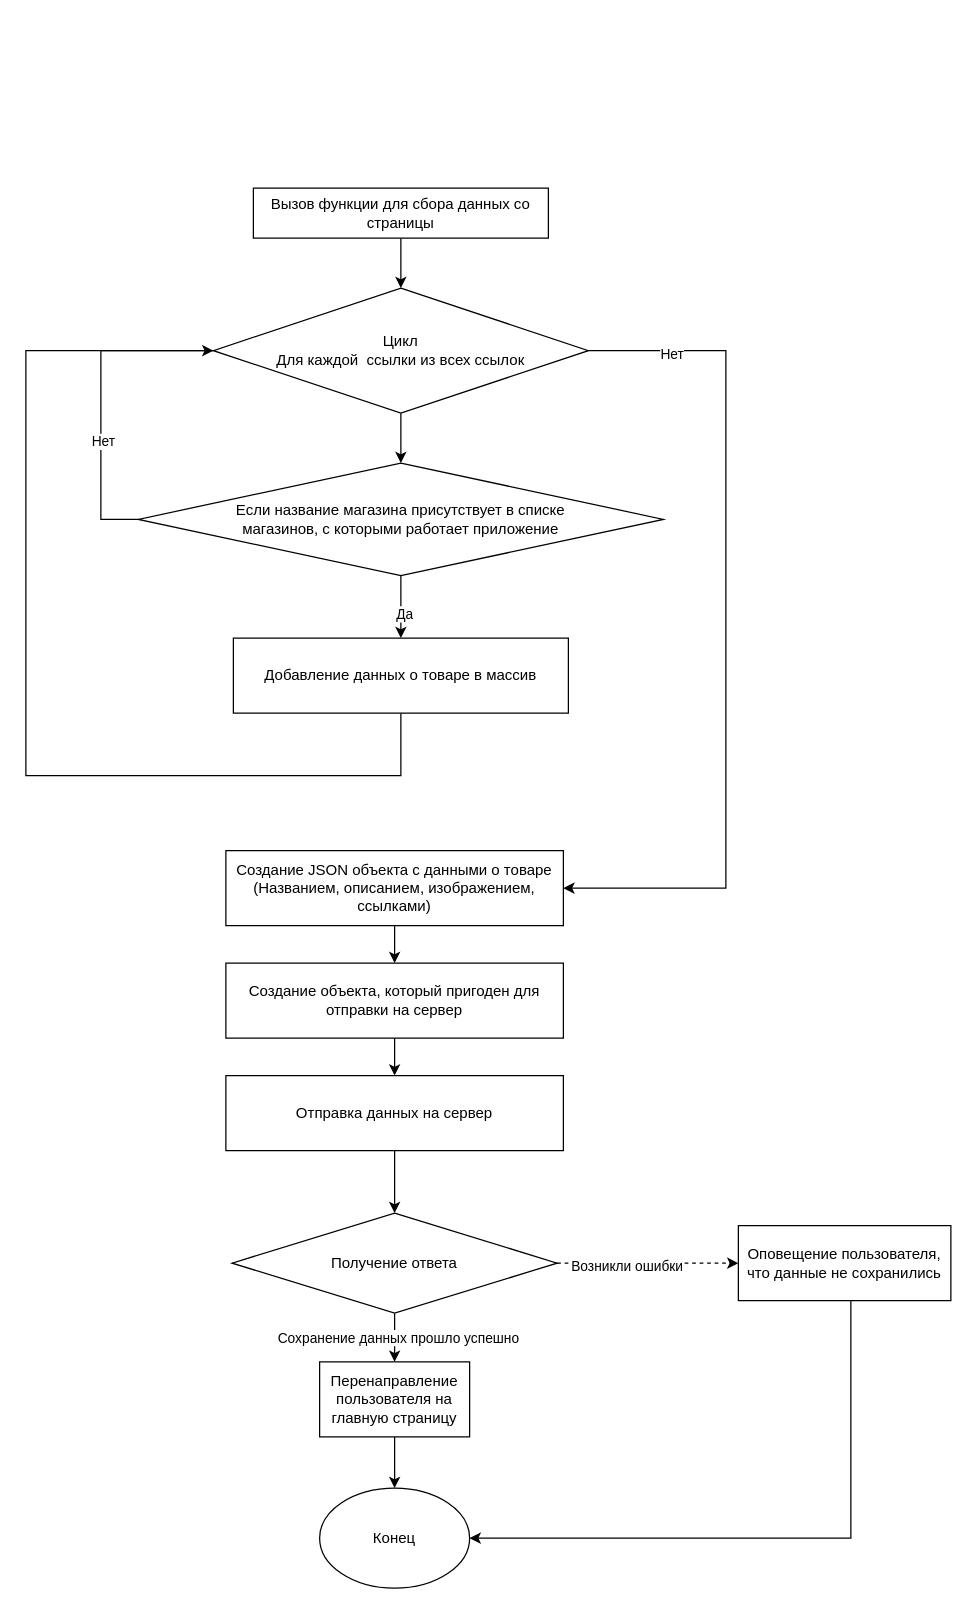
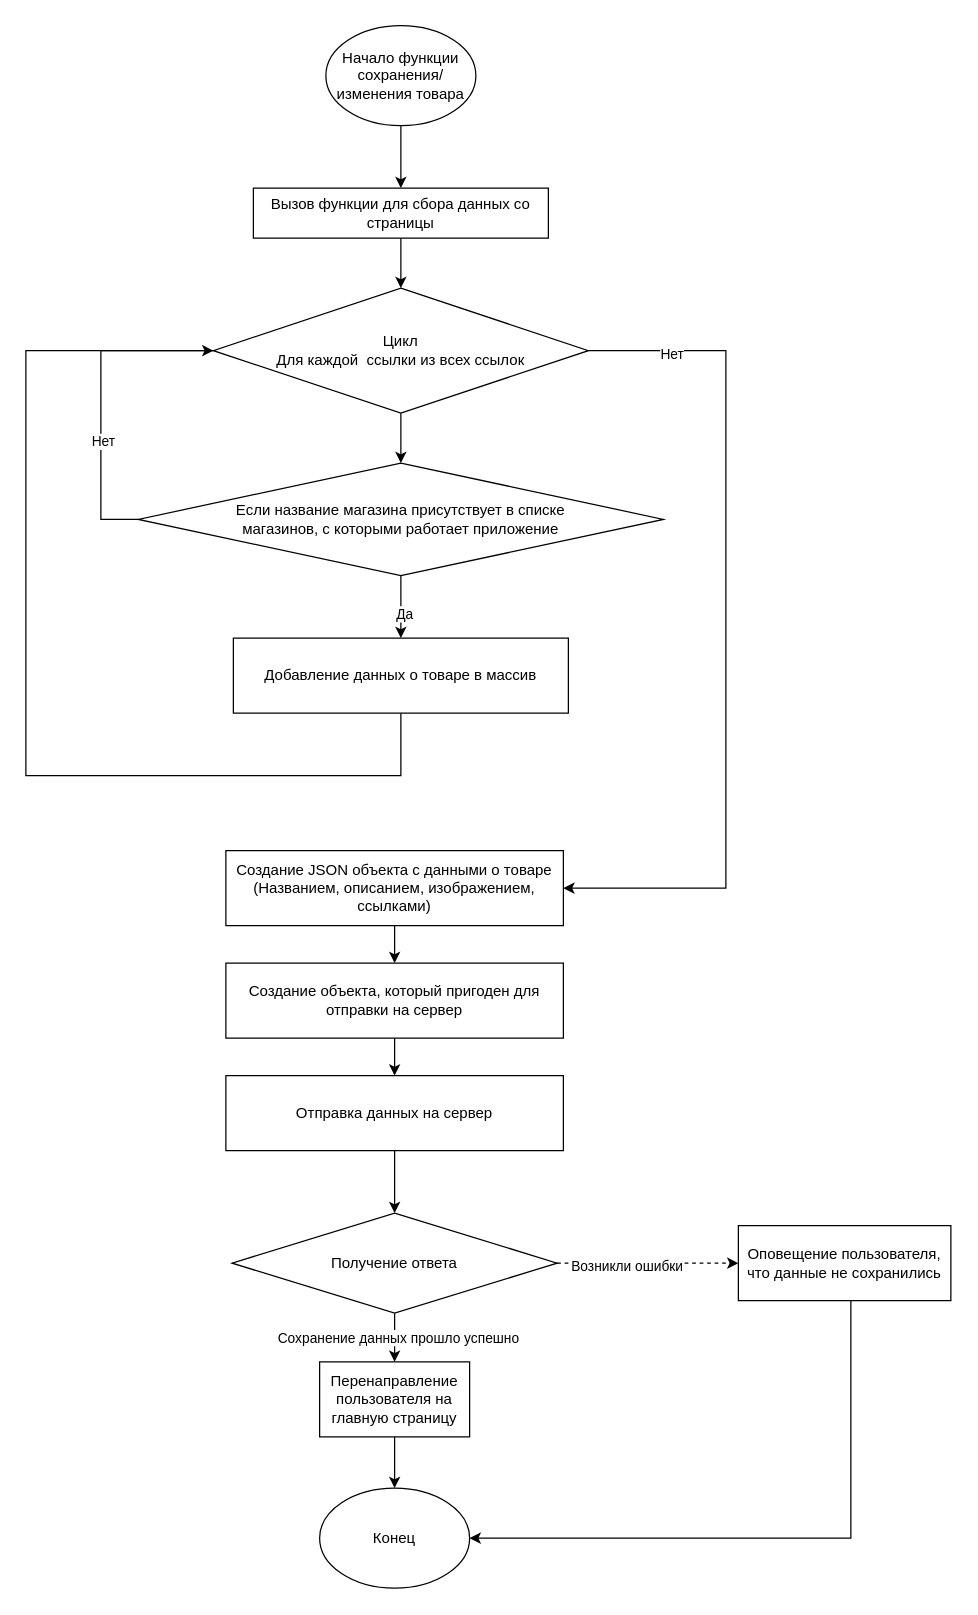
node "Начало функции сохранения/изменения товара": added
edge "Начало функции сохранения/изменения товара" -> "Вызов функции для сбора данных со страницы": added
